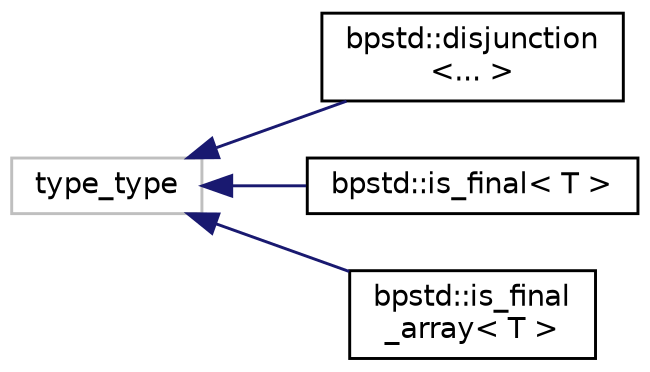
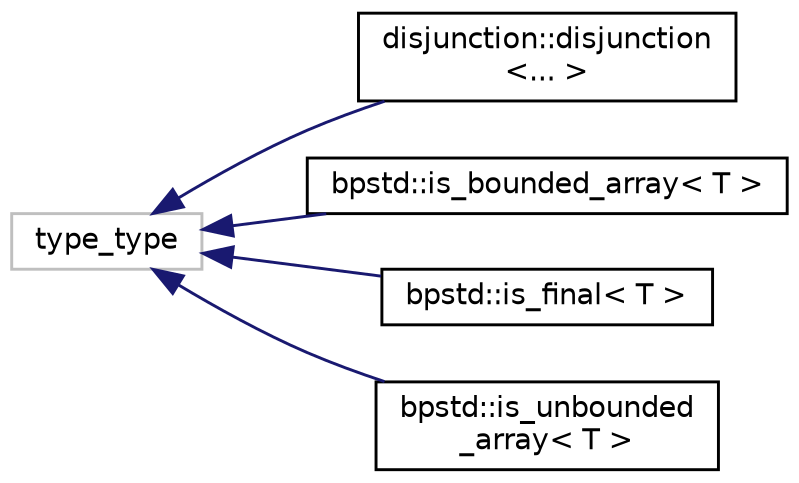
node "bpstd::disjunction <... >": label "bpstd::disjunction <... >" -> "disjunction::disjunction <... >"
node "bpstd::is_bounded_array< T >": added
node "bpstd::is_final _array< T >": label "bpstd::is_final _array< T >" -> "bpstd::is_unbounded _array< T >"
